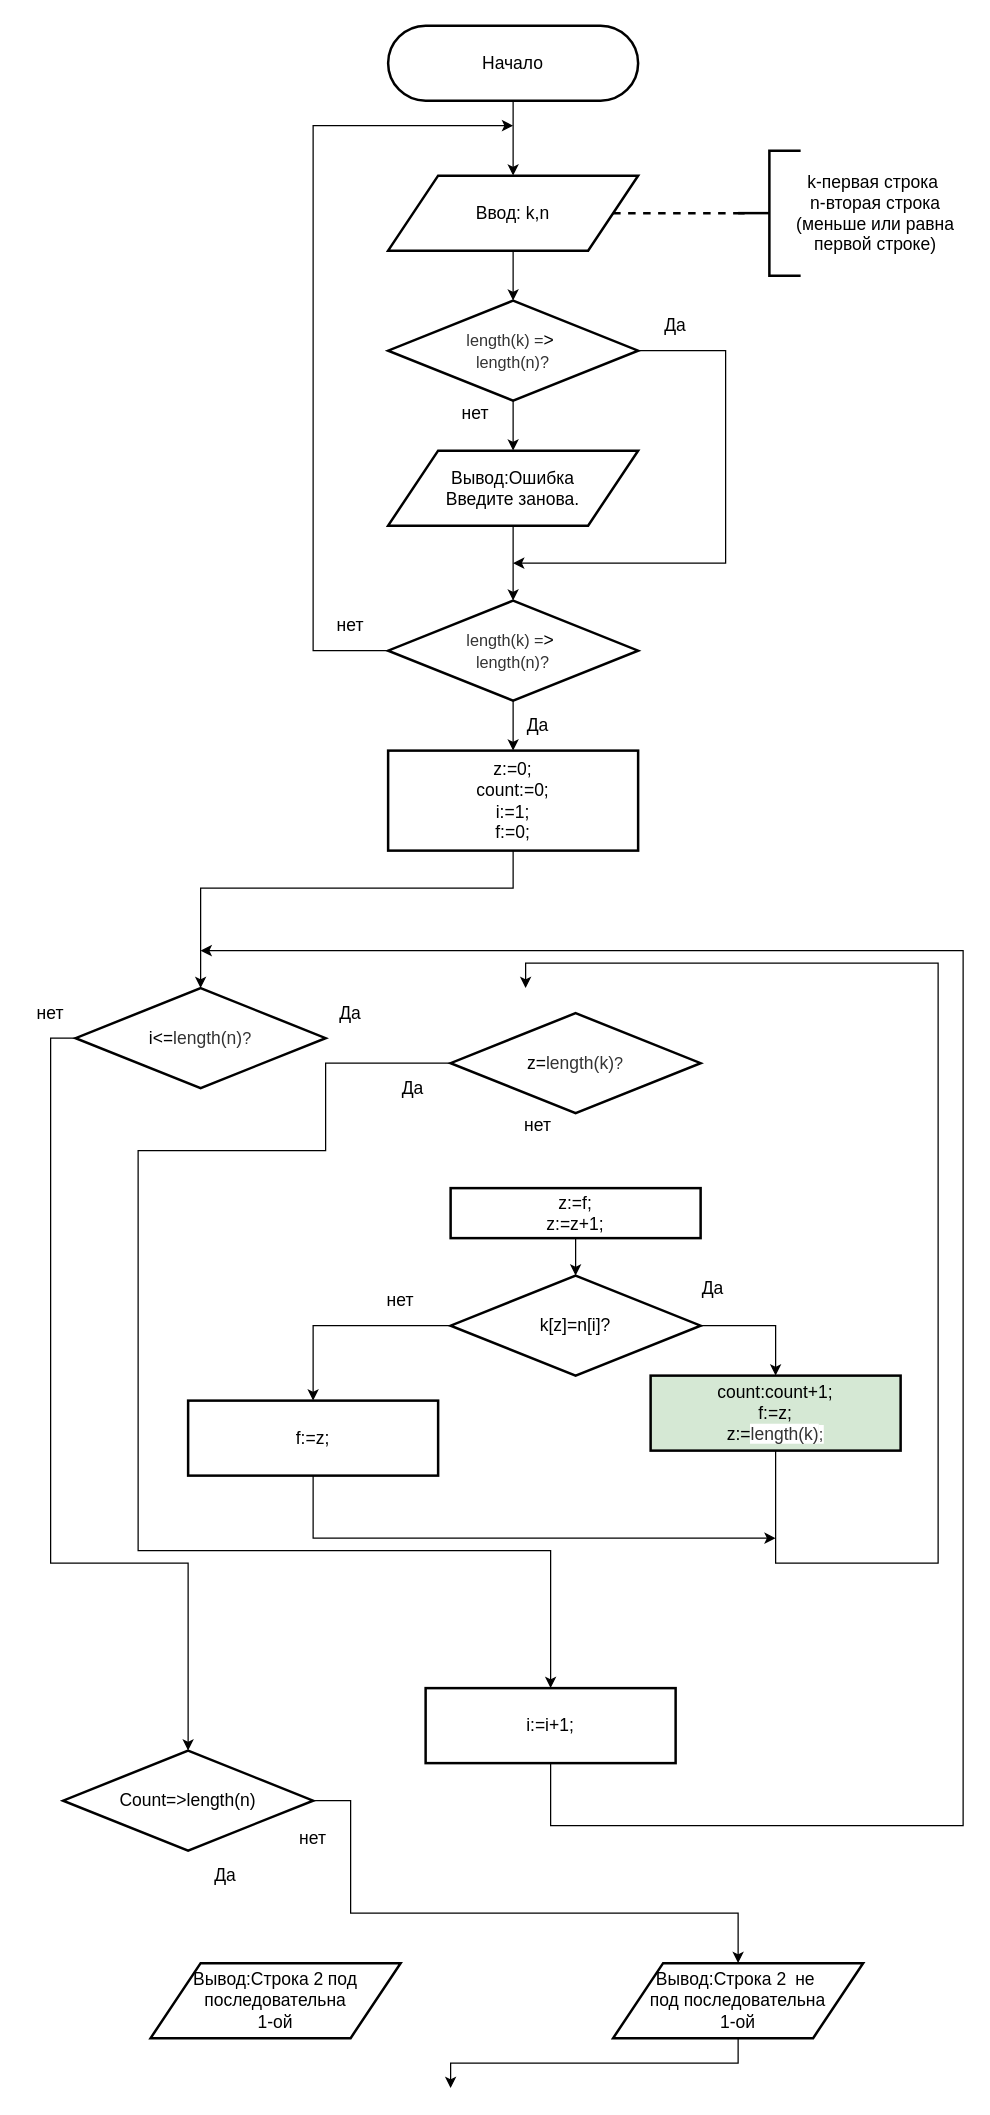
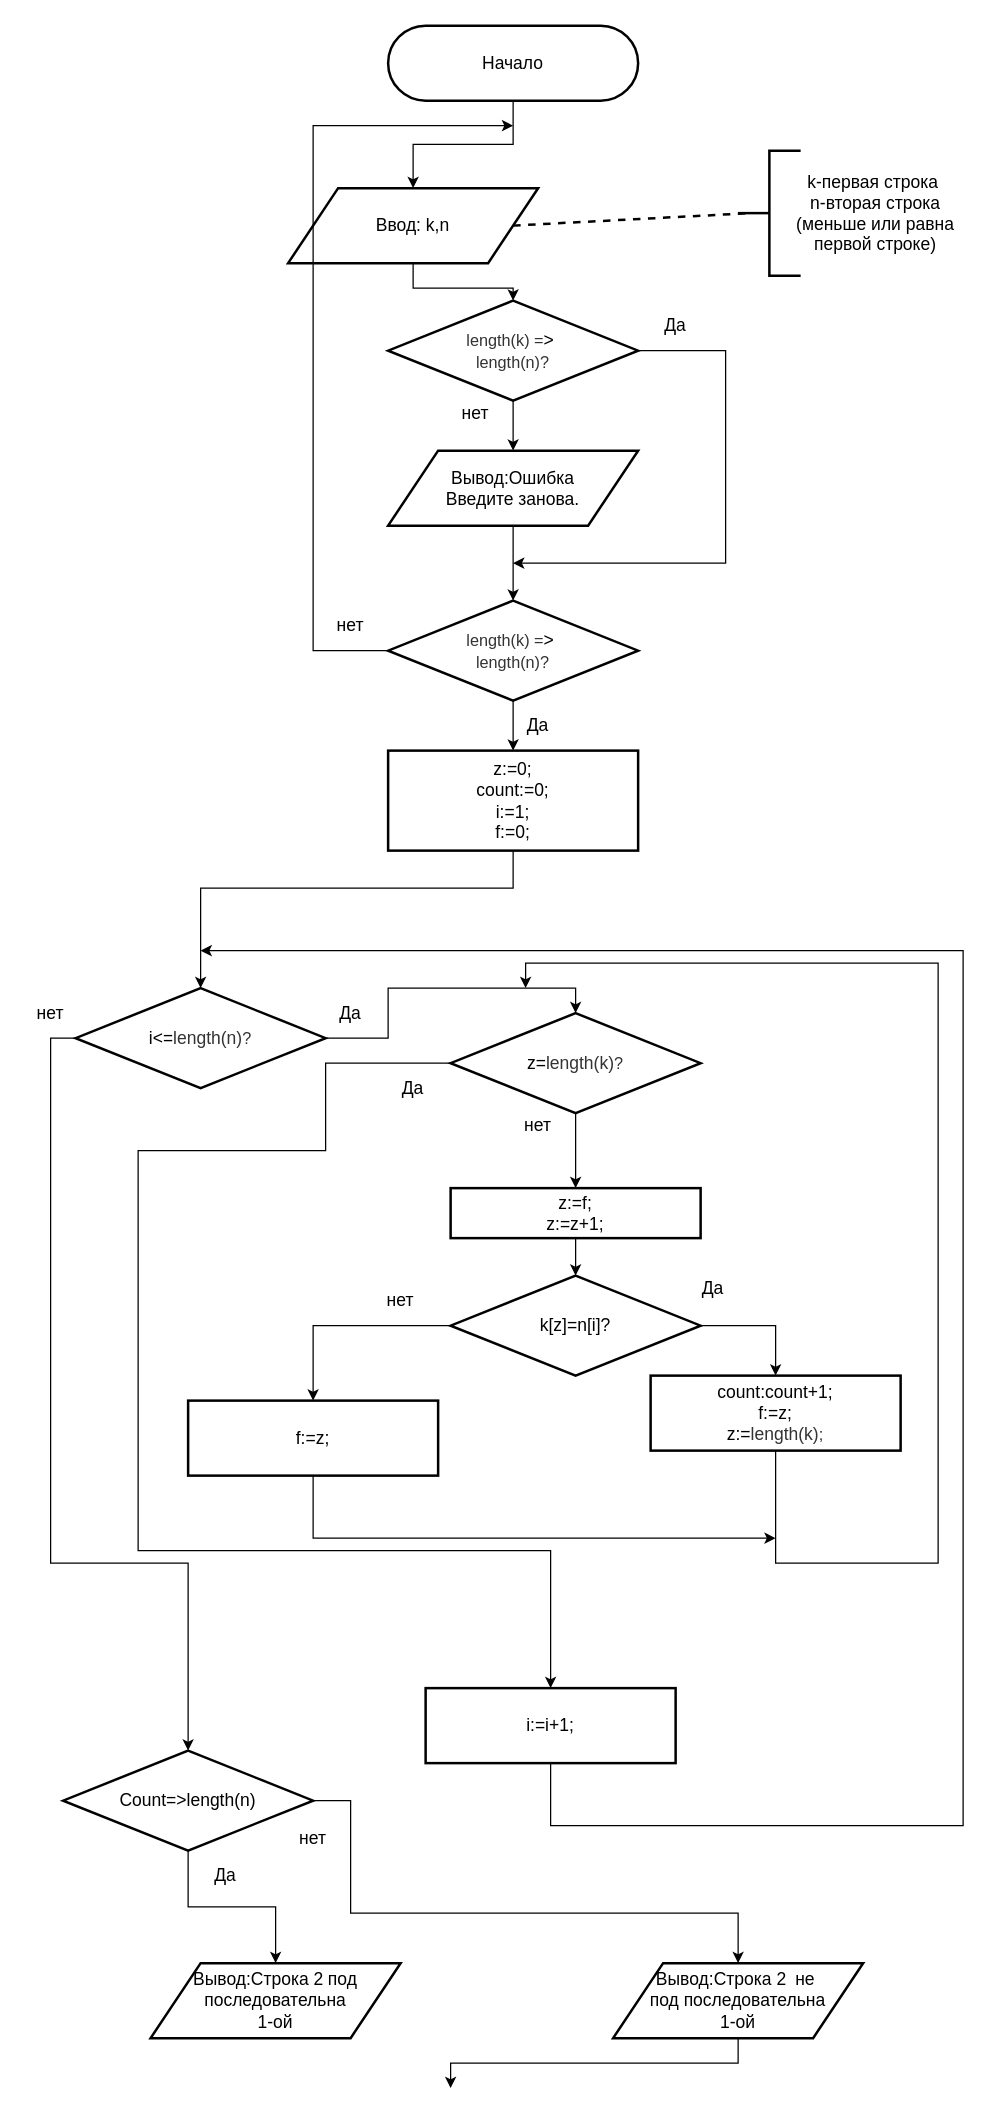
node "Ввод: k,n": moved (513, 213) -> (413, 226)
edge "i<=length(n)?" -> "z=length(k)?": added
edge "z=length(k)?" -> "z:=f; z:=z+1;": added
node "count:count+1; f:=z; z:=length(k);": fillcolor #d5e8d4 -> #ffffff
edge "Count=>length(n)" -> "Вывод:Строка 2 под последовательна 1-ой": added
